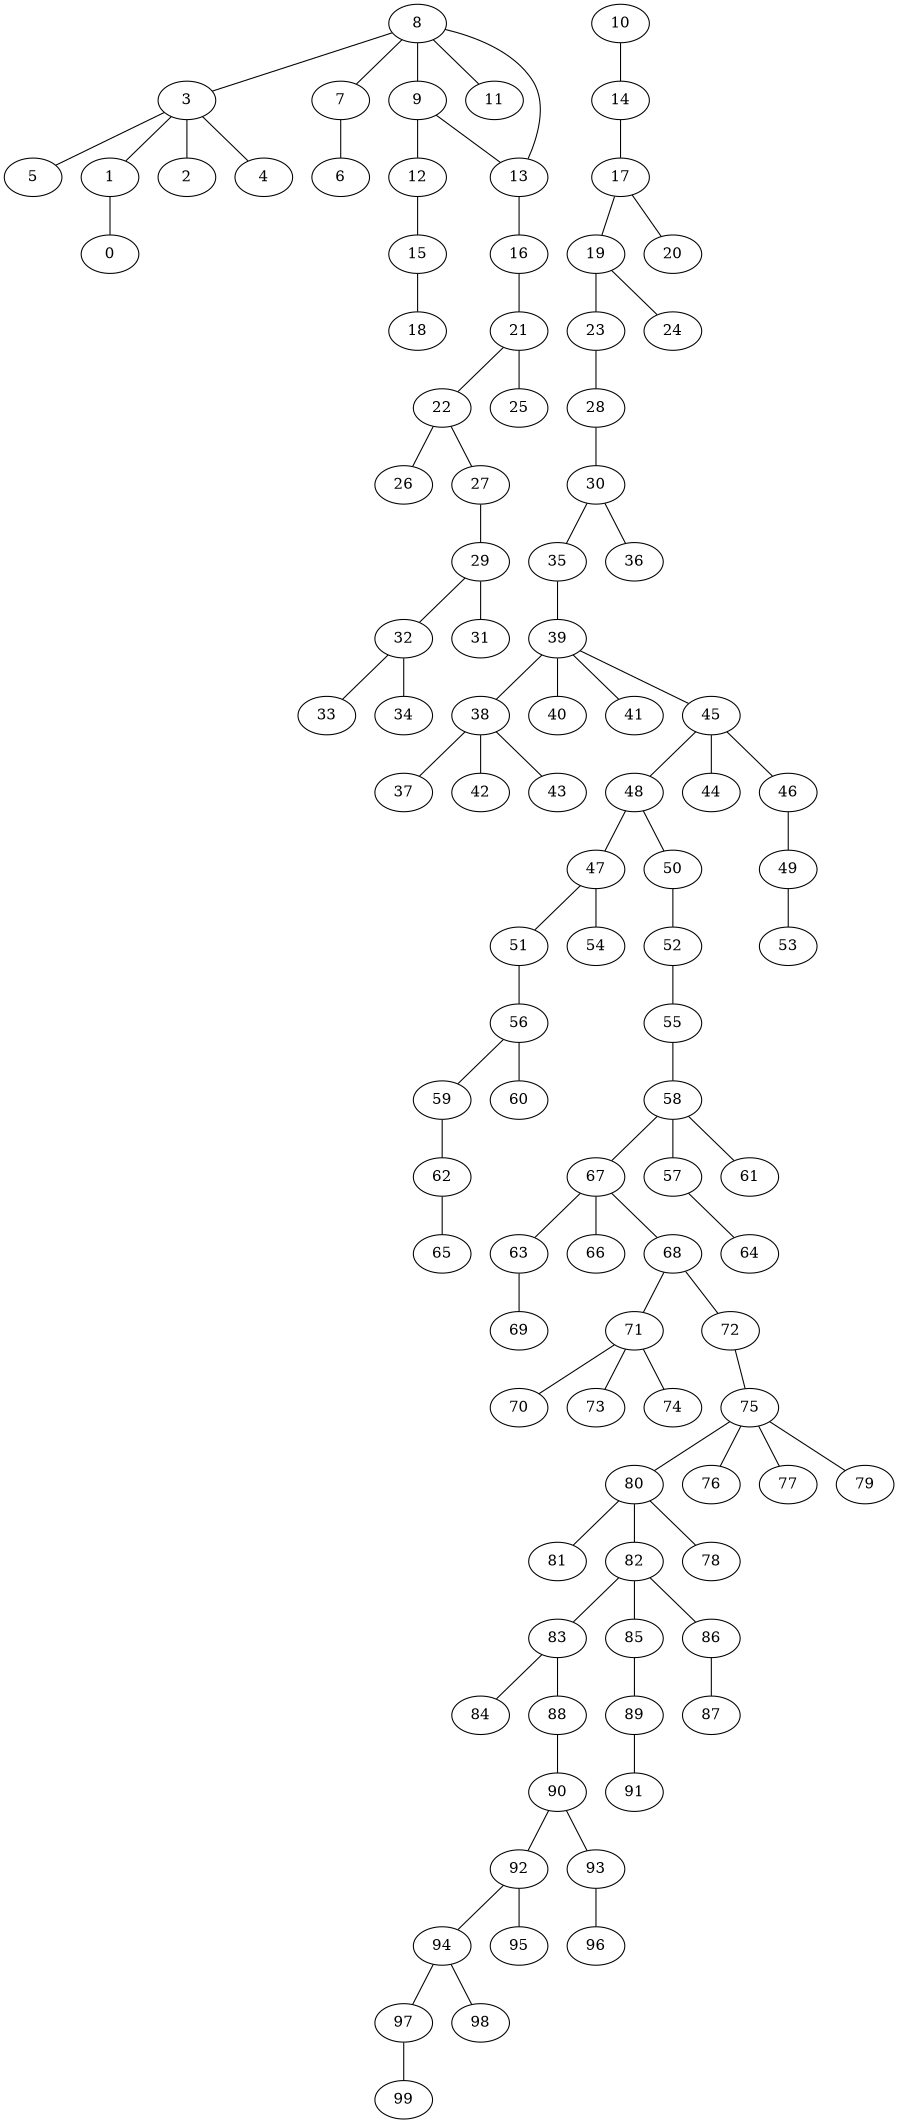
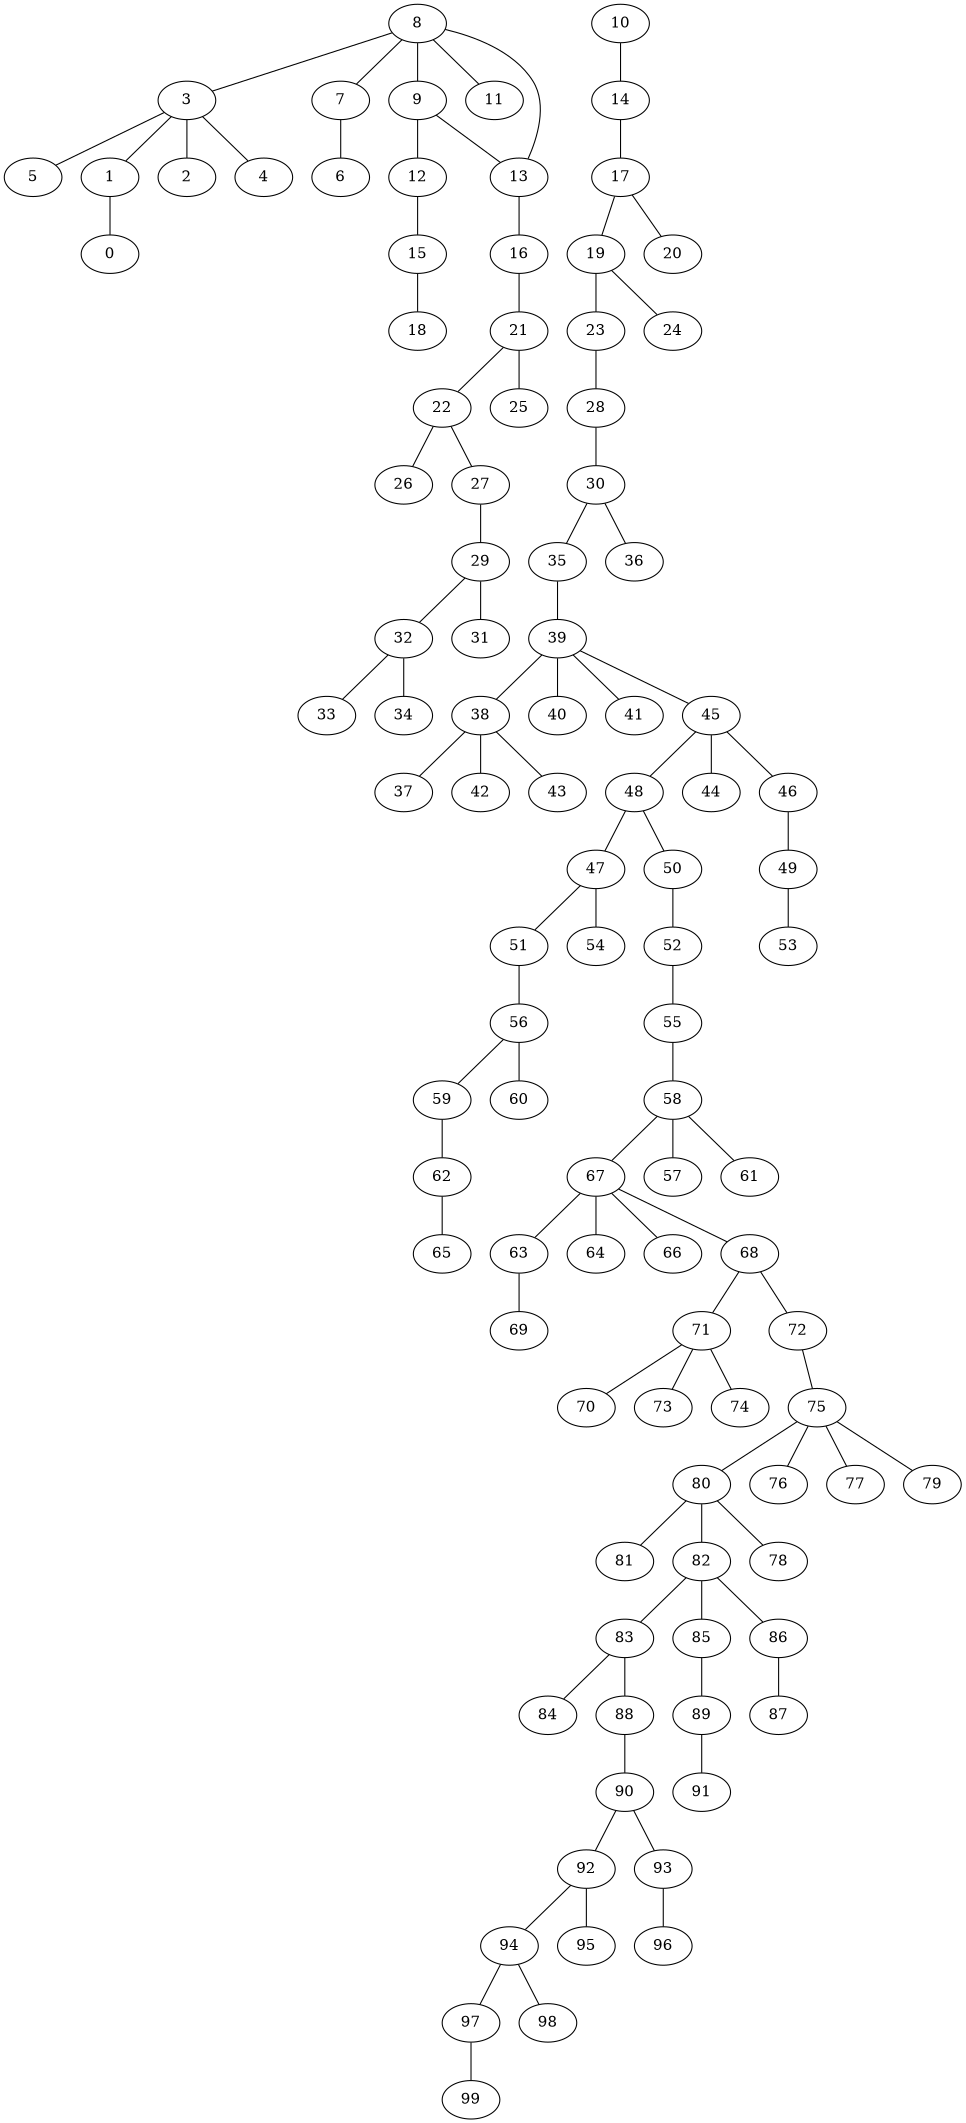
edge "57" -- "64": now "67" -- "64"
